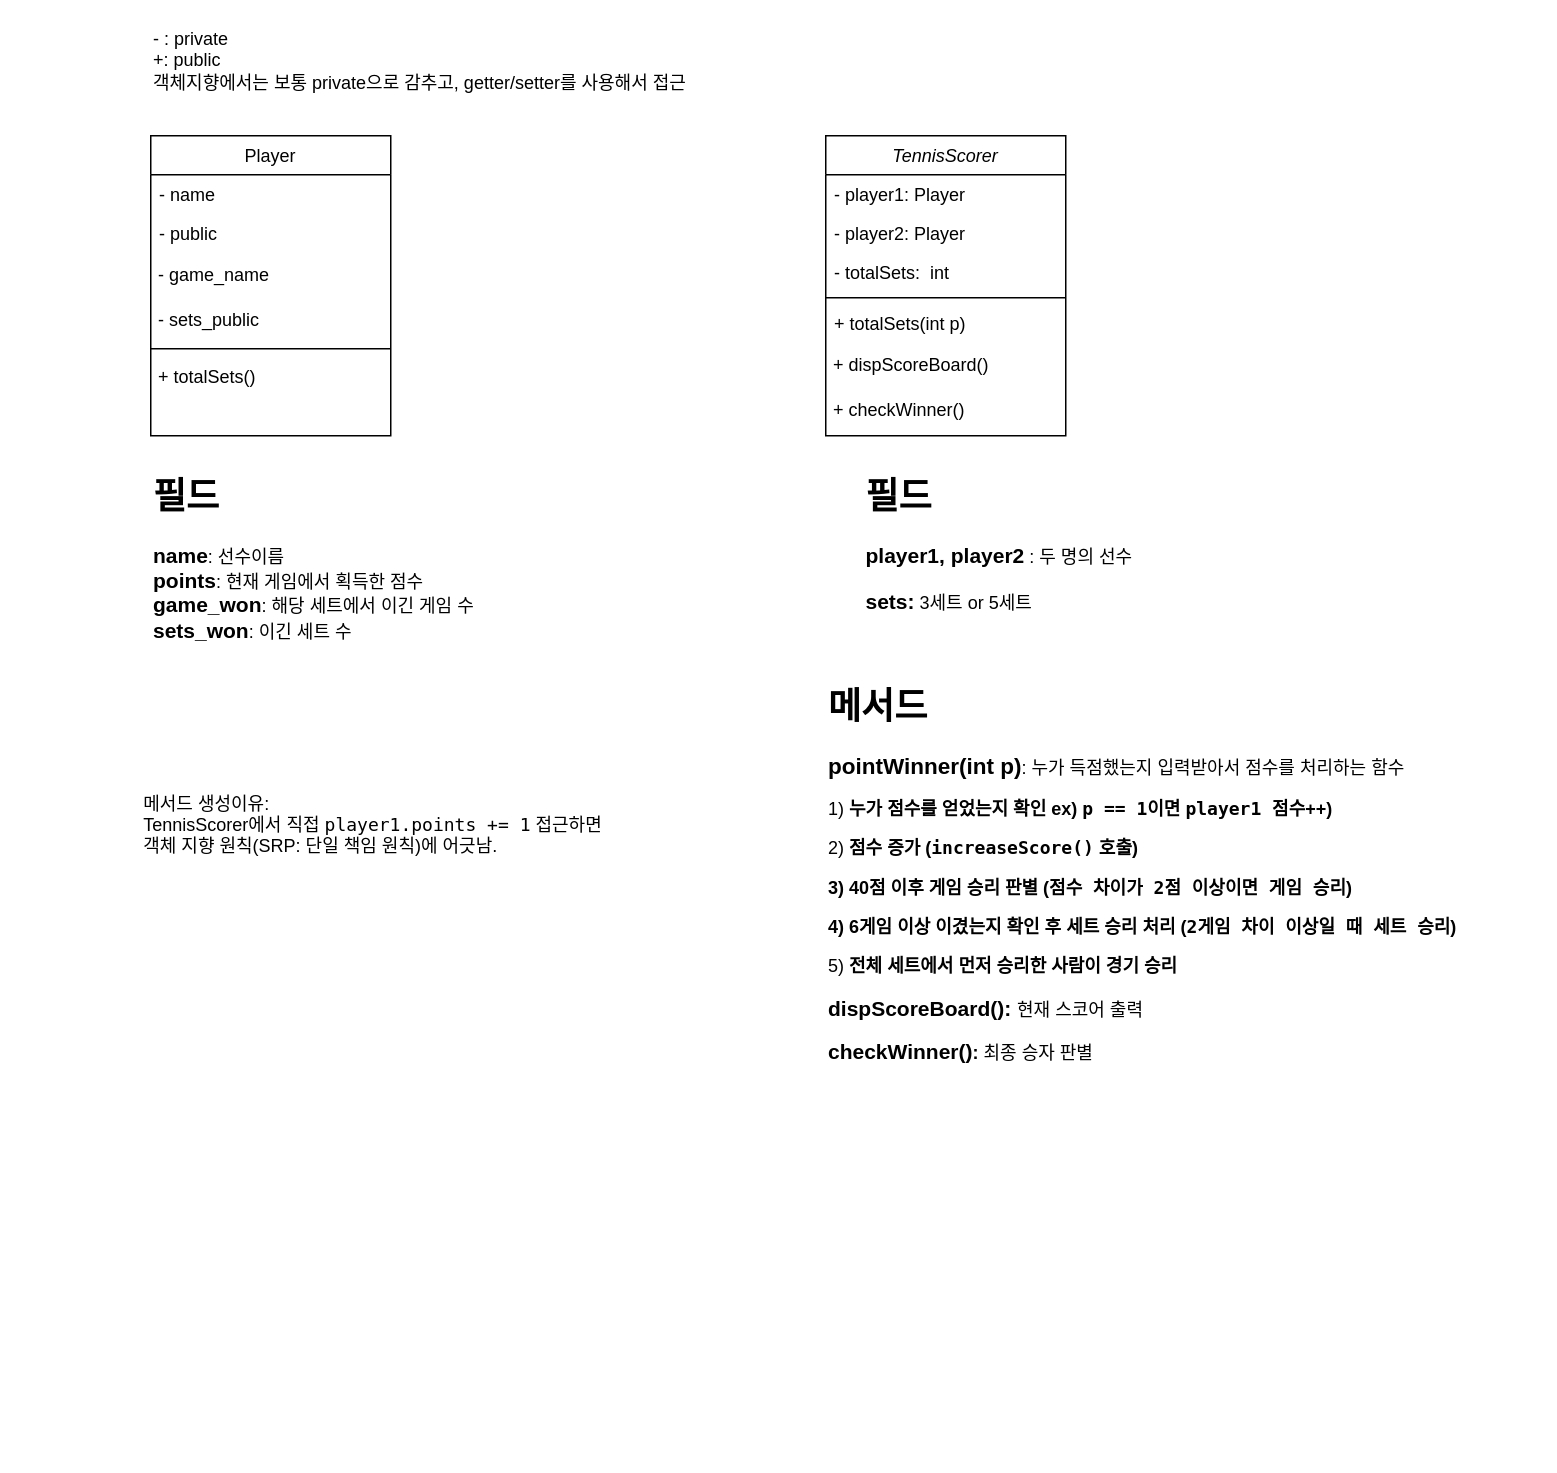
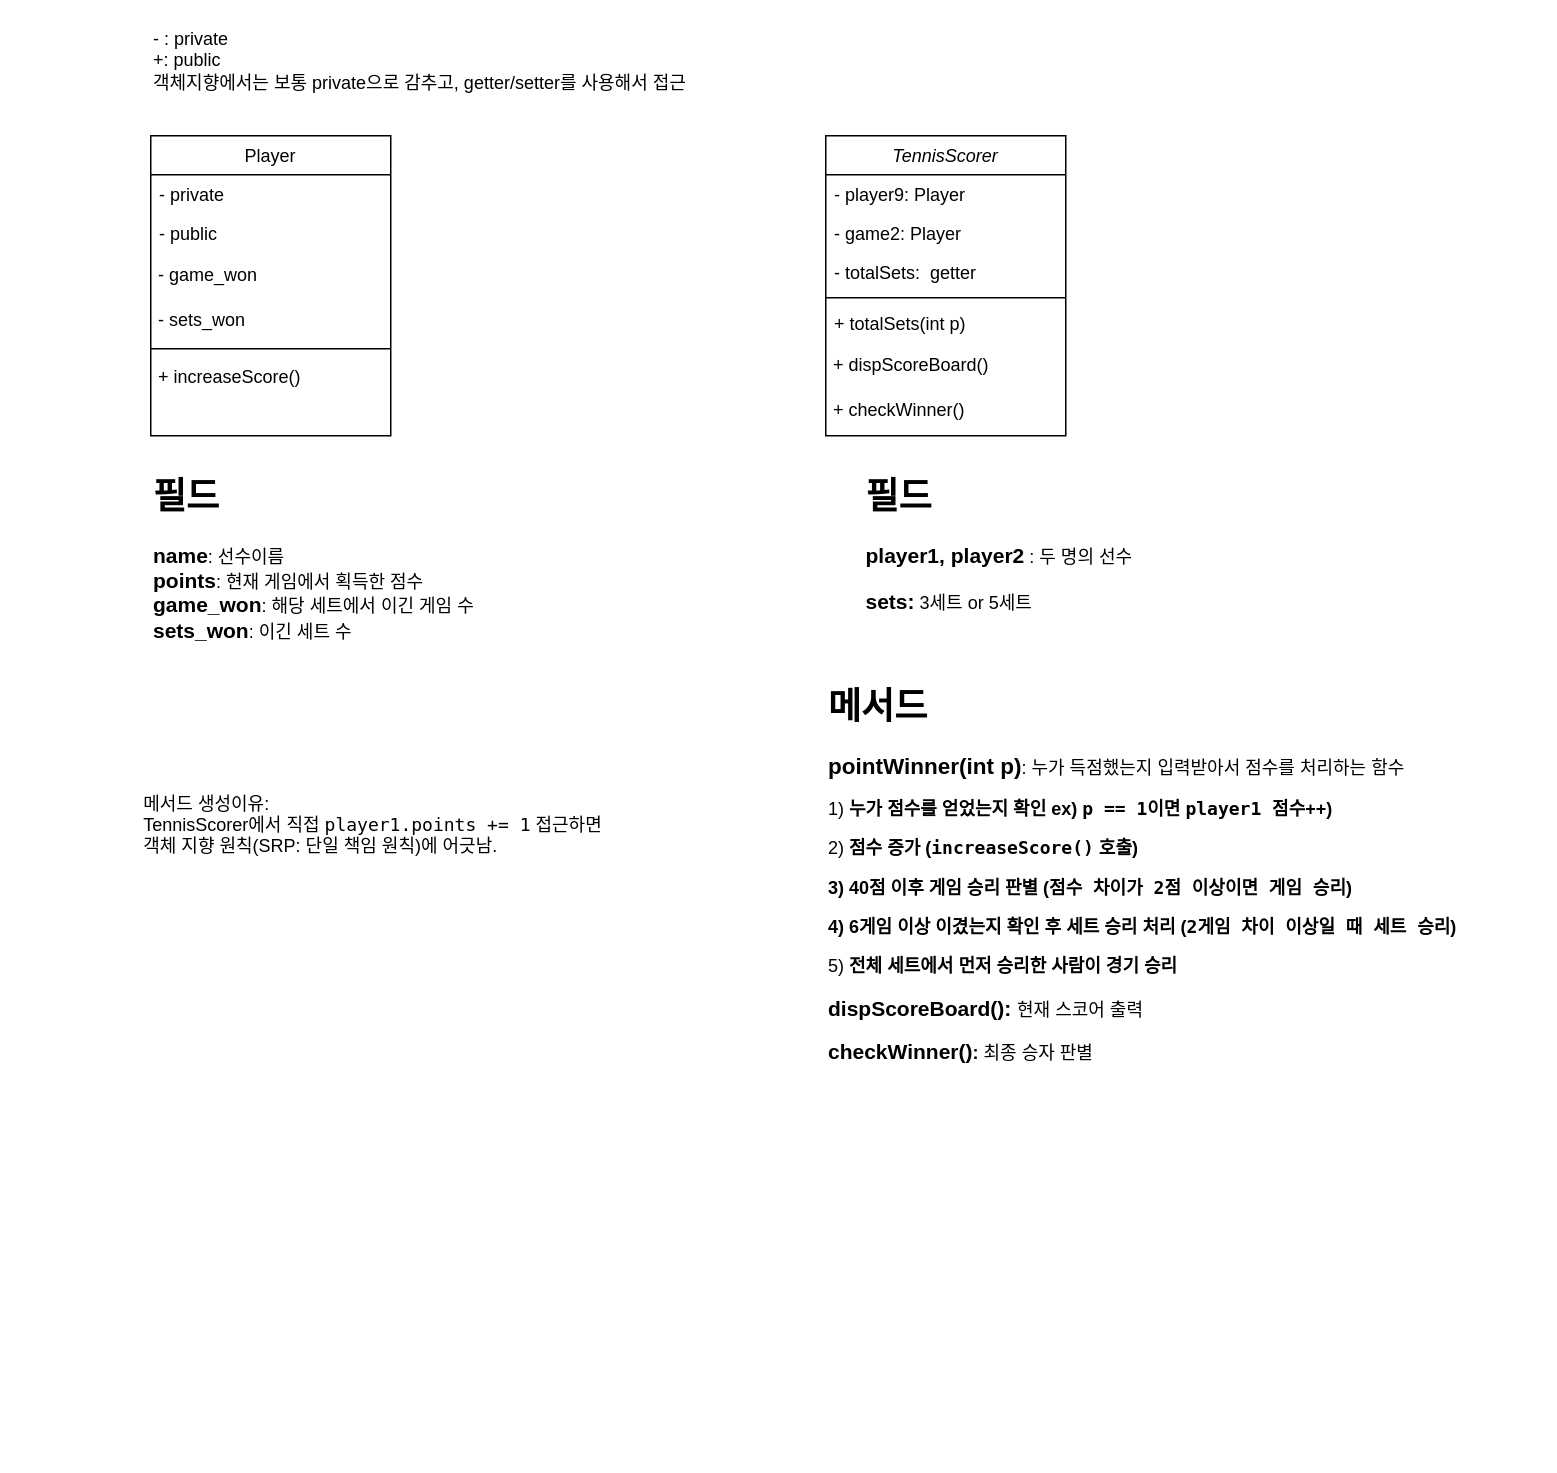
node "- name": label "- name" -> "- private"
node "- player1: Player": label "- player1: Player" -> "- player9: Player"
node "- player2: Player": label "- player2: Player" -> "- game2: Player"
node "- totalSets: int": label "- totalSets: int" -> "- totalSets: getter"
node "- game_name": label "- game_name" -> "- game_won"
node "- sets_public": label "- sets_public" -> "- sets_won"
node "+ totalSets()": label "+ totalSets()" -> "+ increaseScore()"
